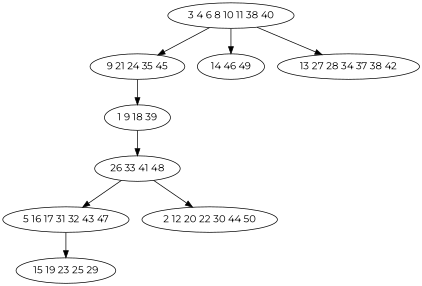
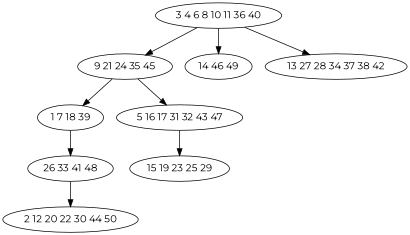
node "3 4 6 8 10 11 38 40": label "3 4 6 8 10 11 38 40" -> "3 4 6 8 10 11 36 40"
node "1 9 18 39": label "1 9 18 39" -> "1 7 18 39"
edge "26 33 41 48" -> "5 16 17 31 32 43 47": now "9 21 24 35 45" -> "5 16 17 31 32 43 47"
